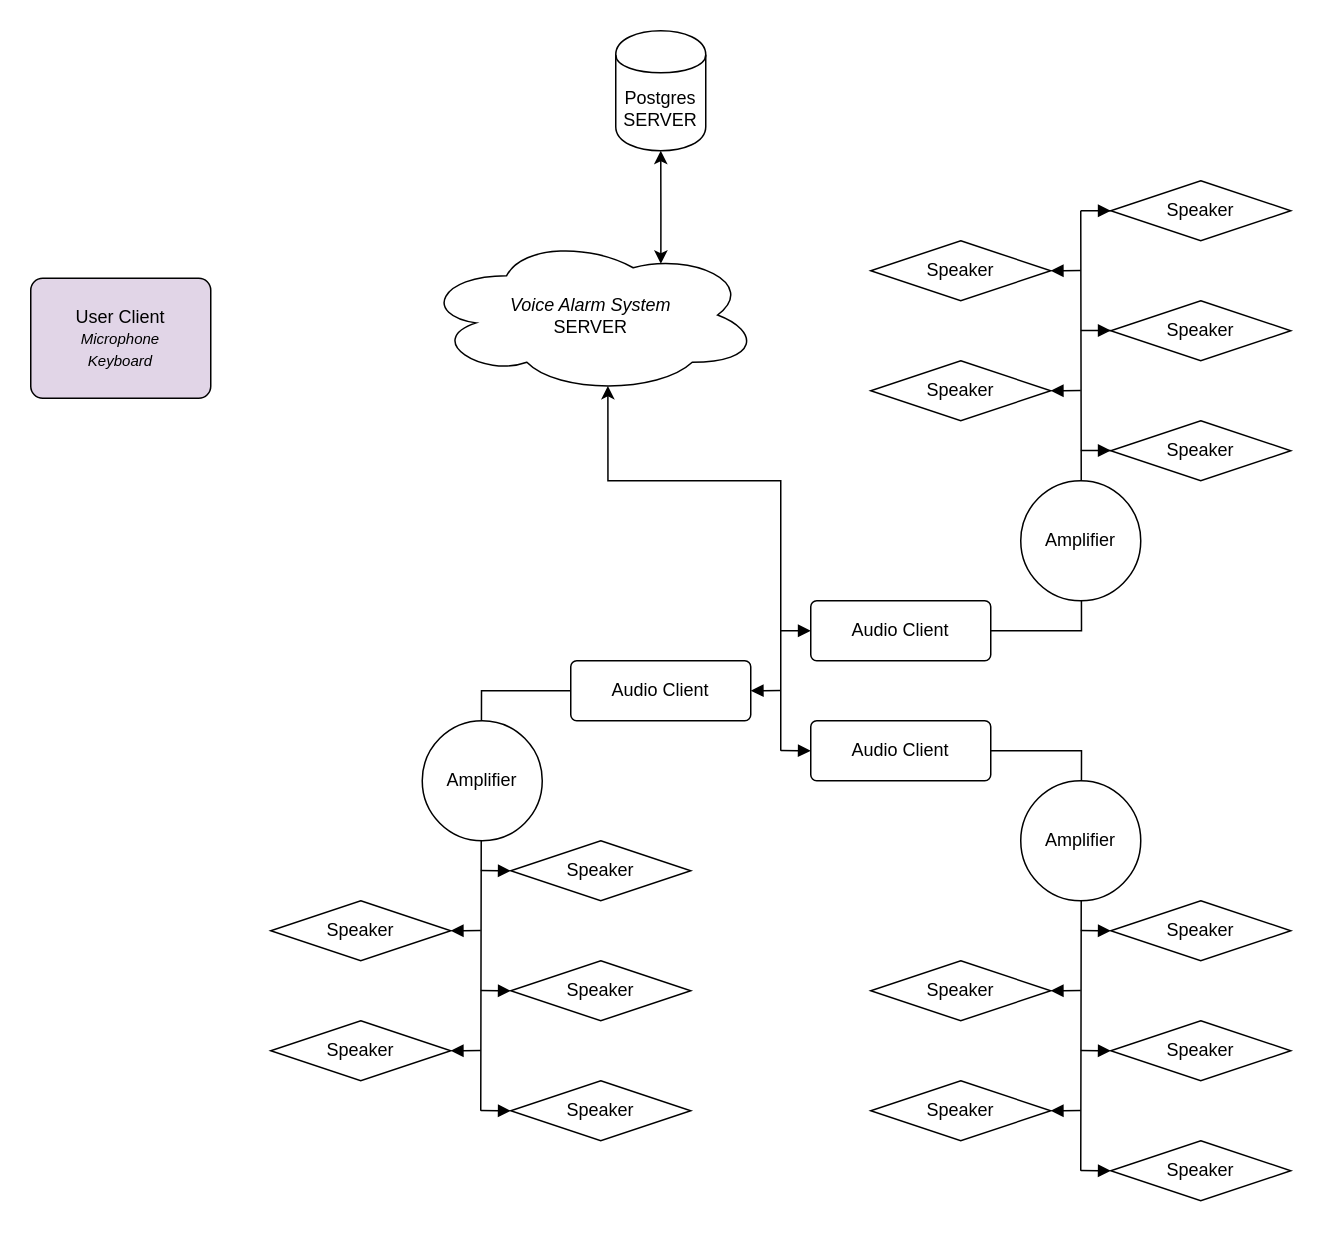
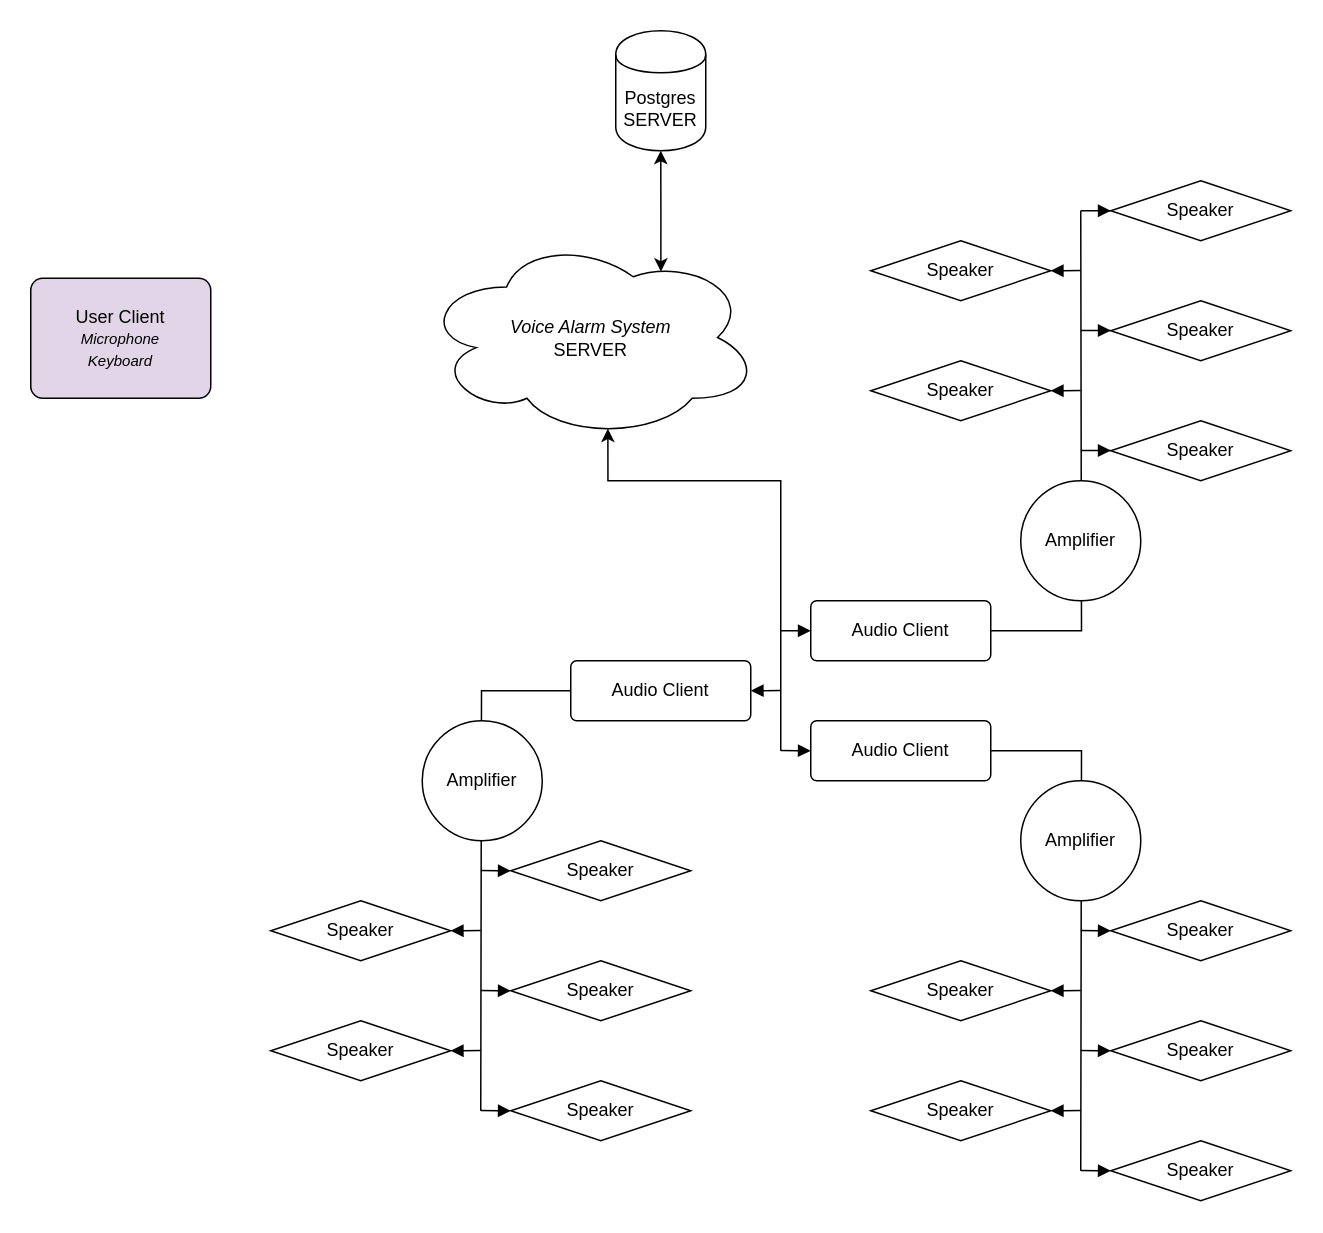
node "Voice Alarm System SERVER": size 338x158 -> 338x203
